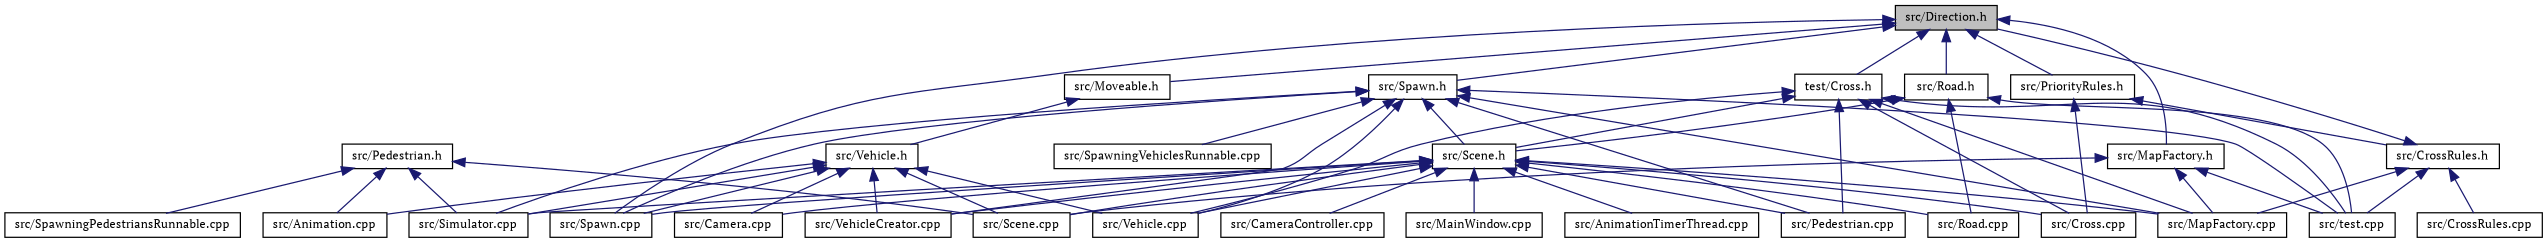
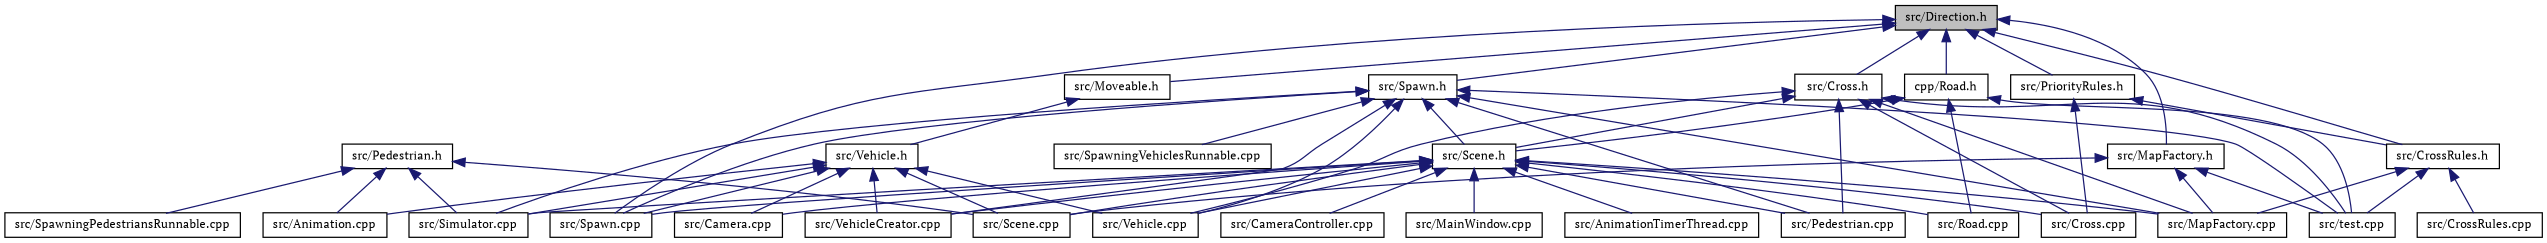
edge "src/Direction.h" -> "src/CrossRules.h": reversed
node "test/Cross.h": label "test/Cross.h" -> "src/Cross.h"
node "src/Road.h": label "src/Road.h" -> "cpp/Road.h"
